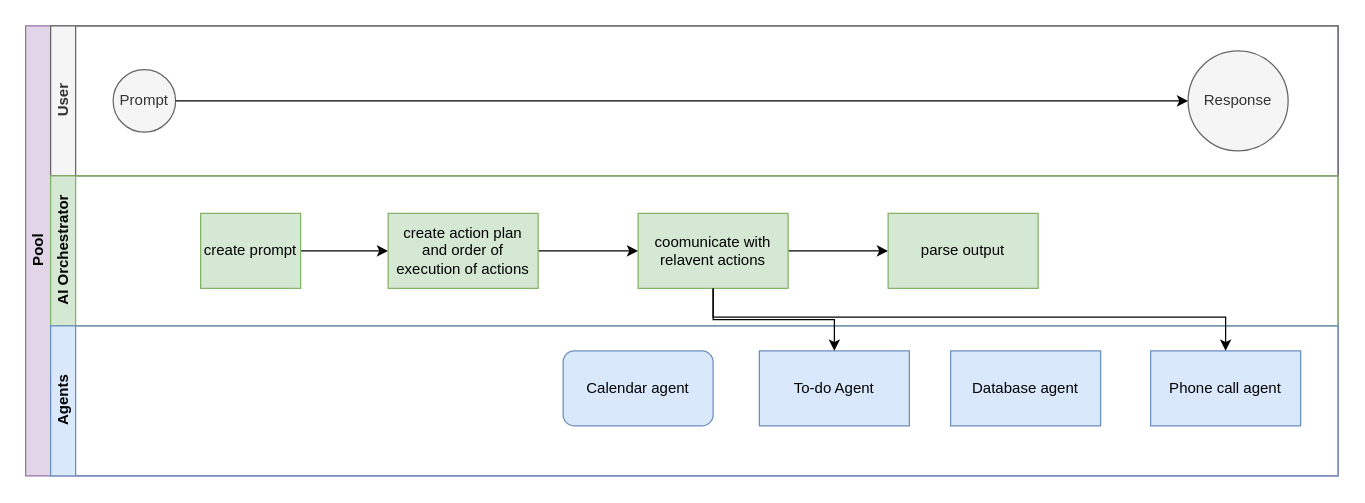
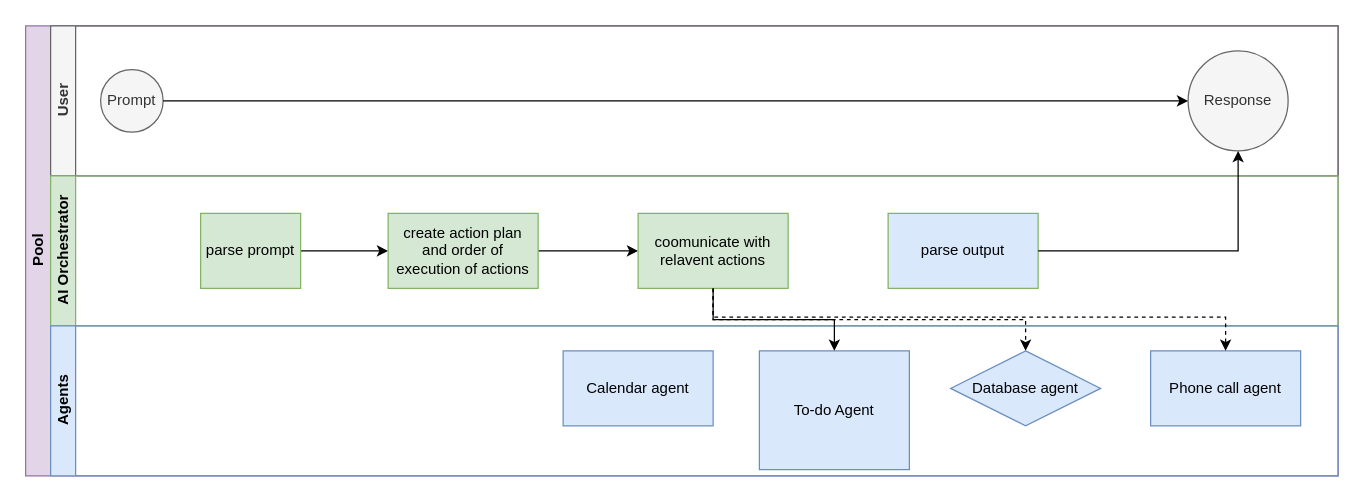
node "Prompt": moved (144, 101) -> (132, 101)
node "create prompt": label "create prompt" -> "parse prompt"
edge "coomunicate with relavent actions" -> "parse output": removed
node "parse output": fillcolor #d5e8d4 -> #dae8fc
edge "parse output" -> "Response": added
edge "coomunicate with relavent actions" -> "Phone call agent": style solid -> dashed
edge "coomunicate with relavent actions" -> "Database agent": added
node "Calendar agent": shape rounded rectangle -> rectangle
node "To-do Agent": size 150x75 -> 150x119
node "Database agent": shape rectangle -> diamond
